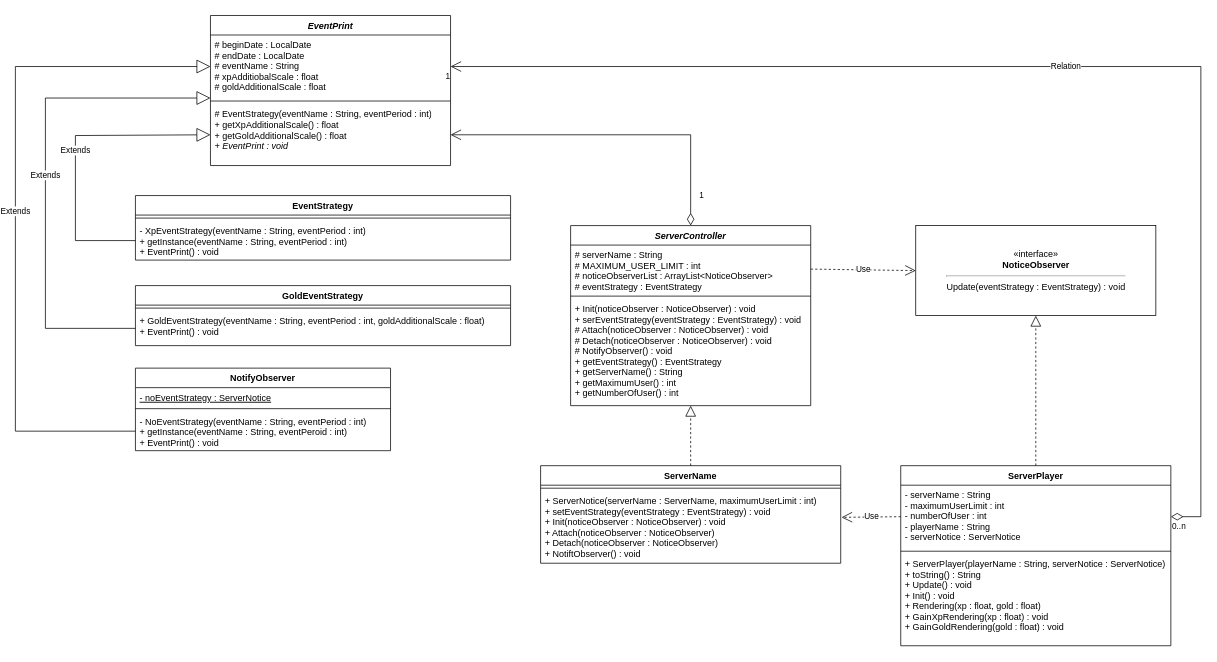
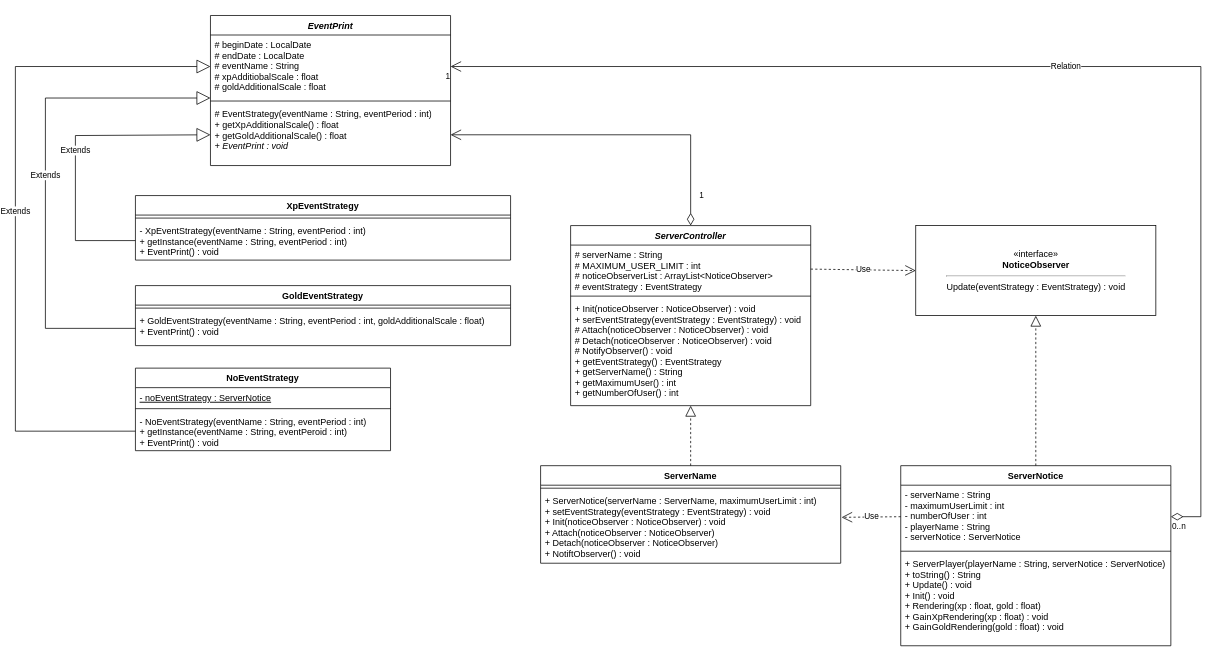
node "EventStrategy": label "EventStrategy" -> "XpEventStrategy"
node "NotifyObserver": label "NotifyObserver" -> "NoEventStrategy"
node "ServerPlayer": label "ServerPlayer" -> "ServerNotice"
